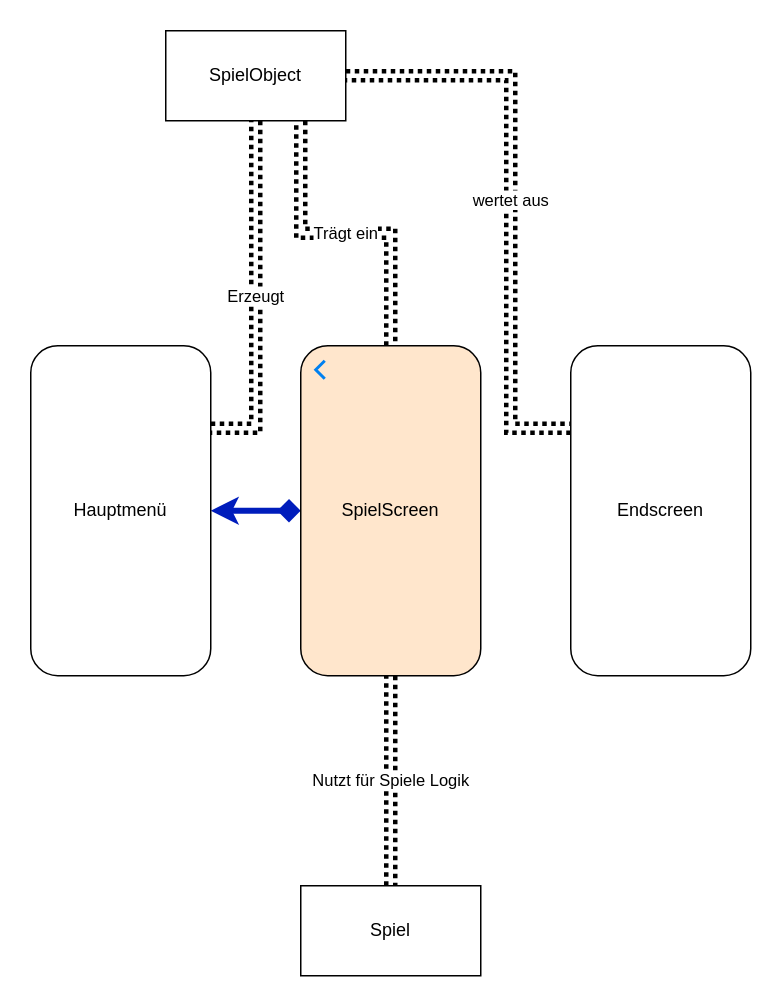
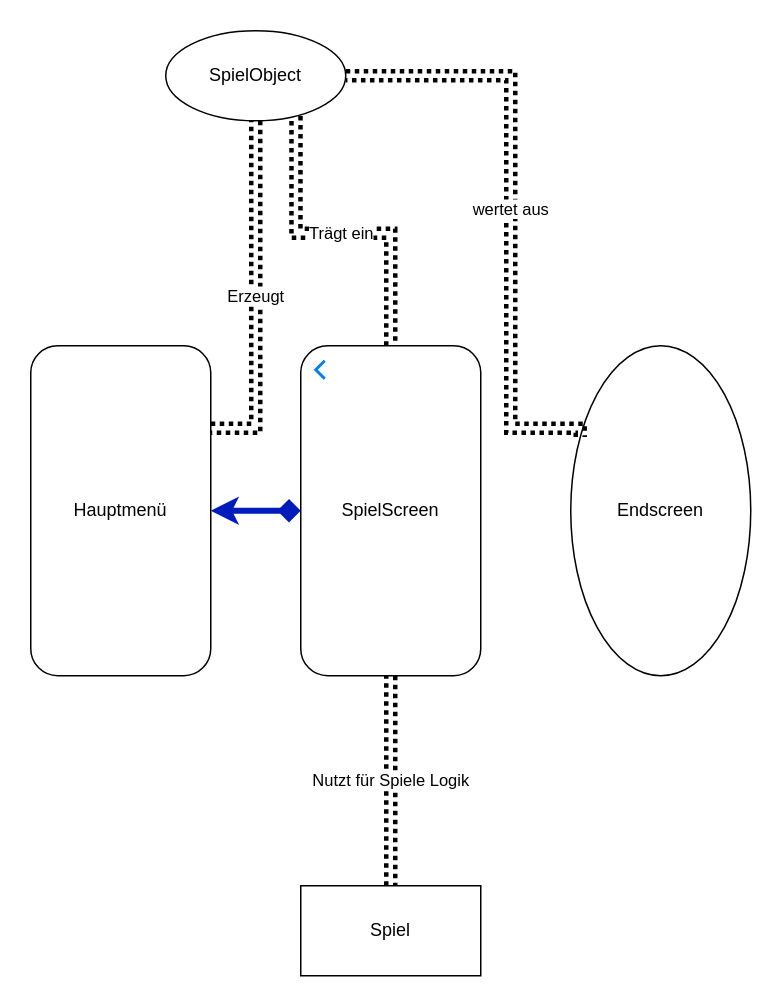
node "SpielObject": shape rectangle -> ellipse
node "SpielScreen": fillcolor #ffe6cc -> #ffffff
node "Endscreen": shape rounded rectangle -> ellipse
